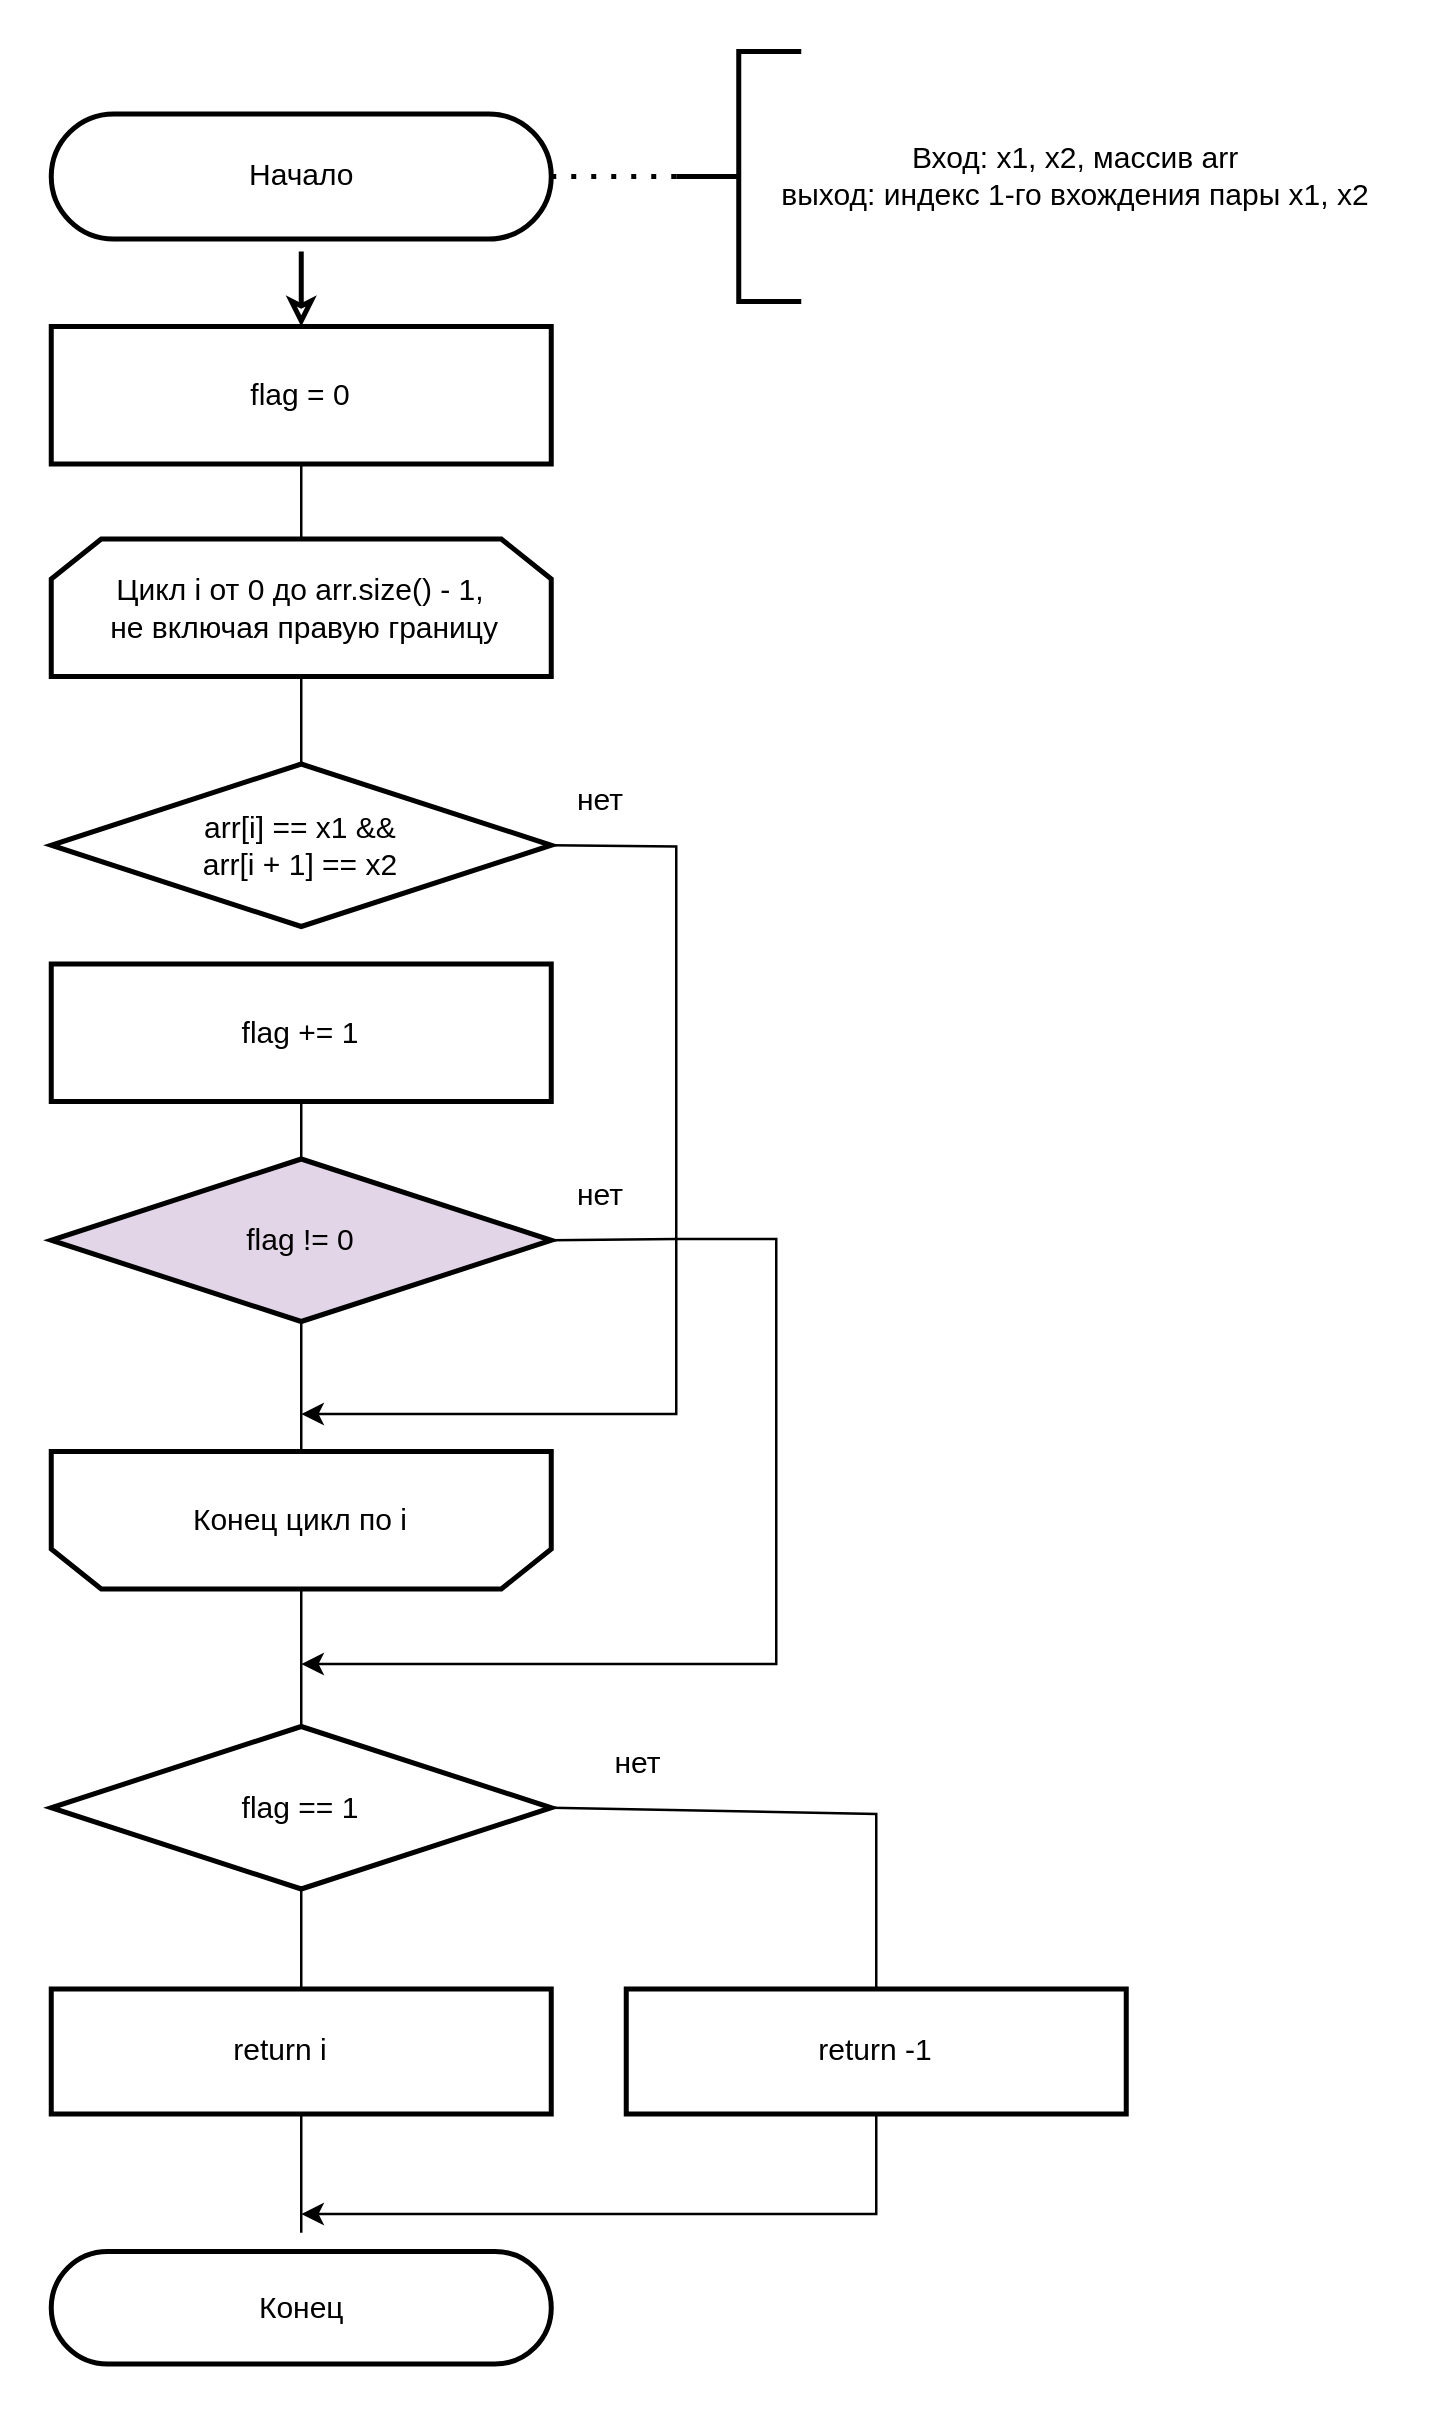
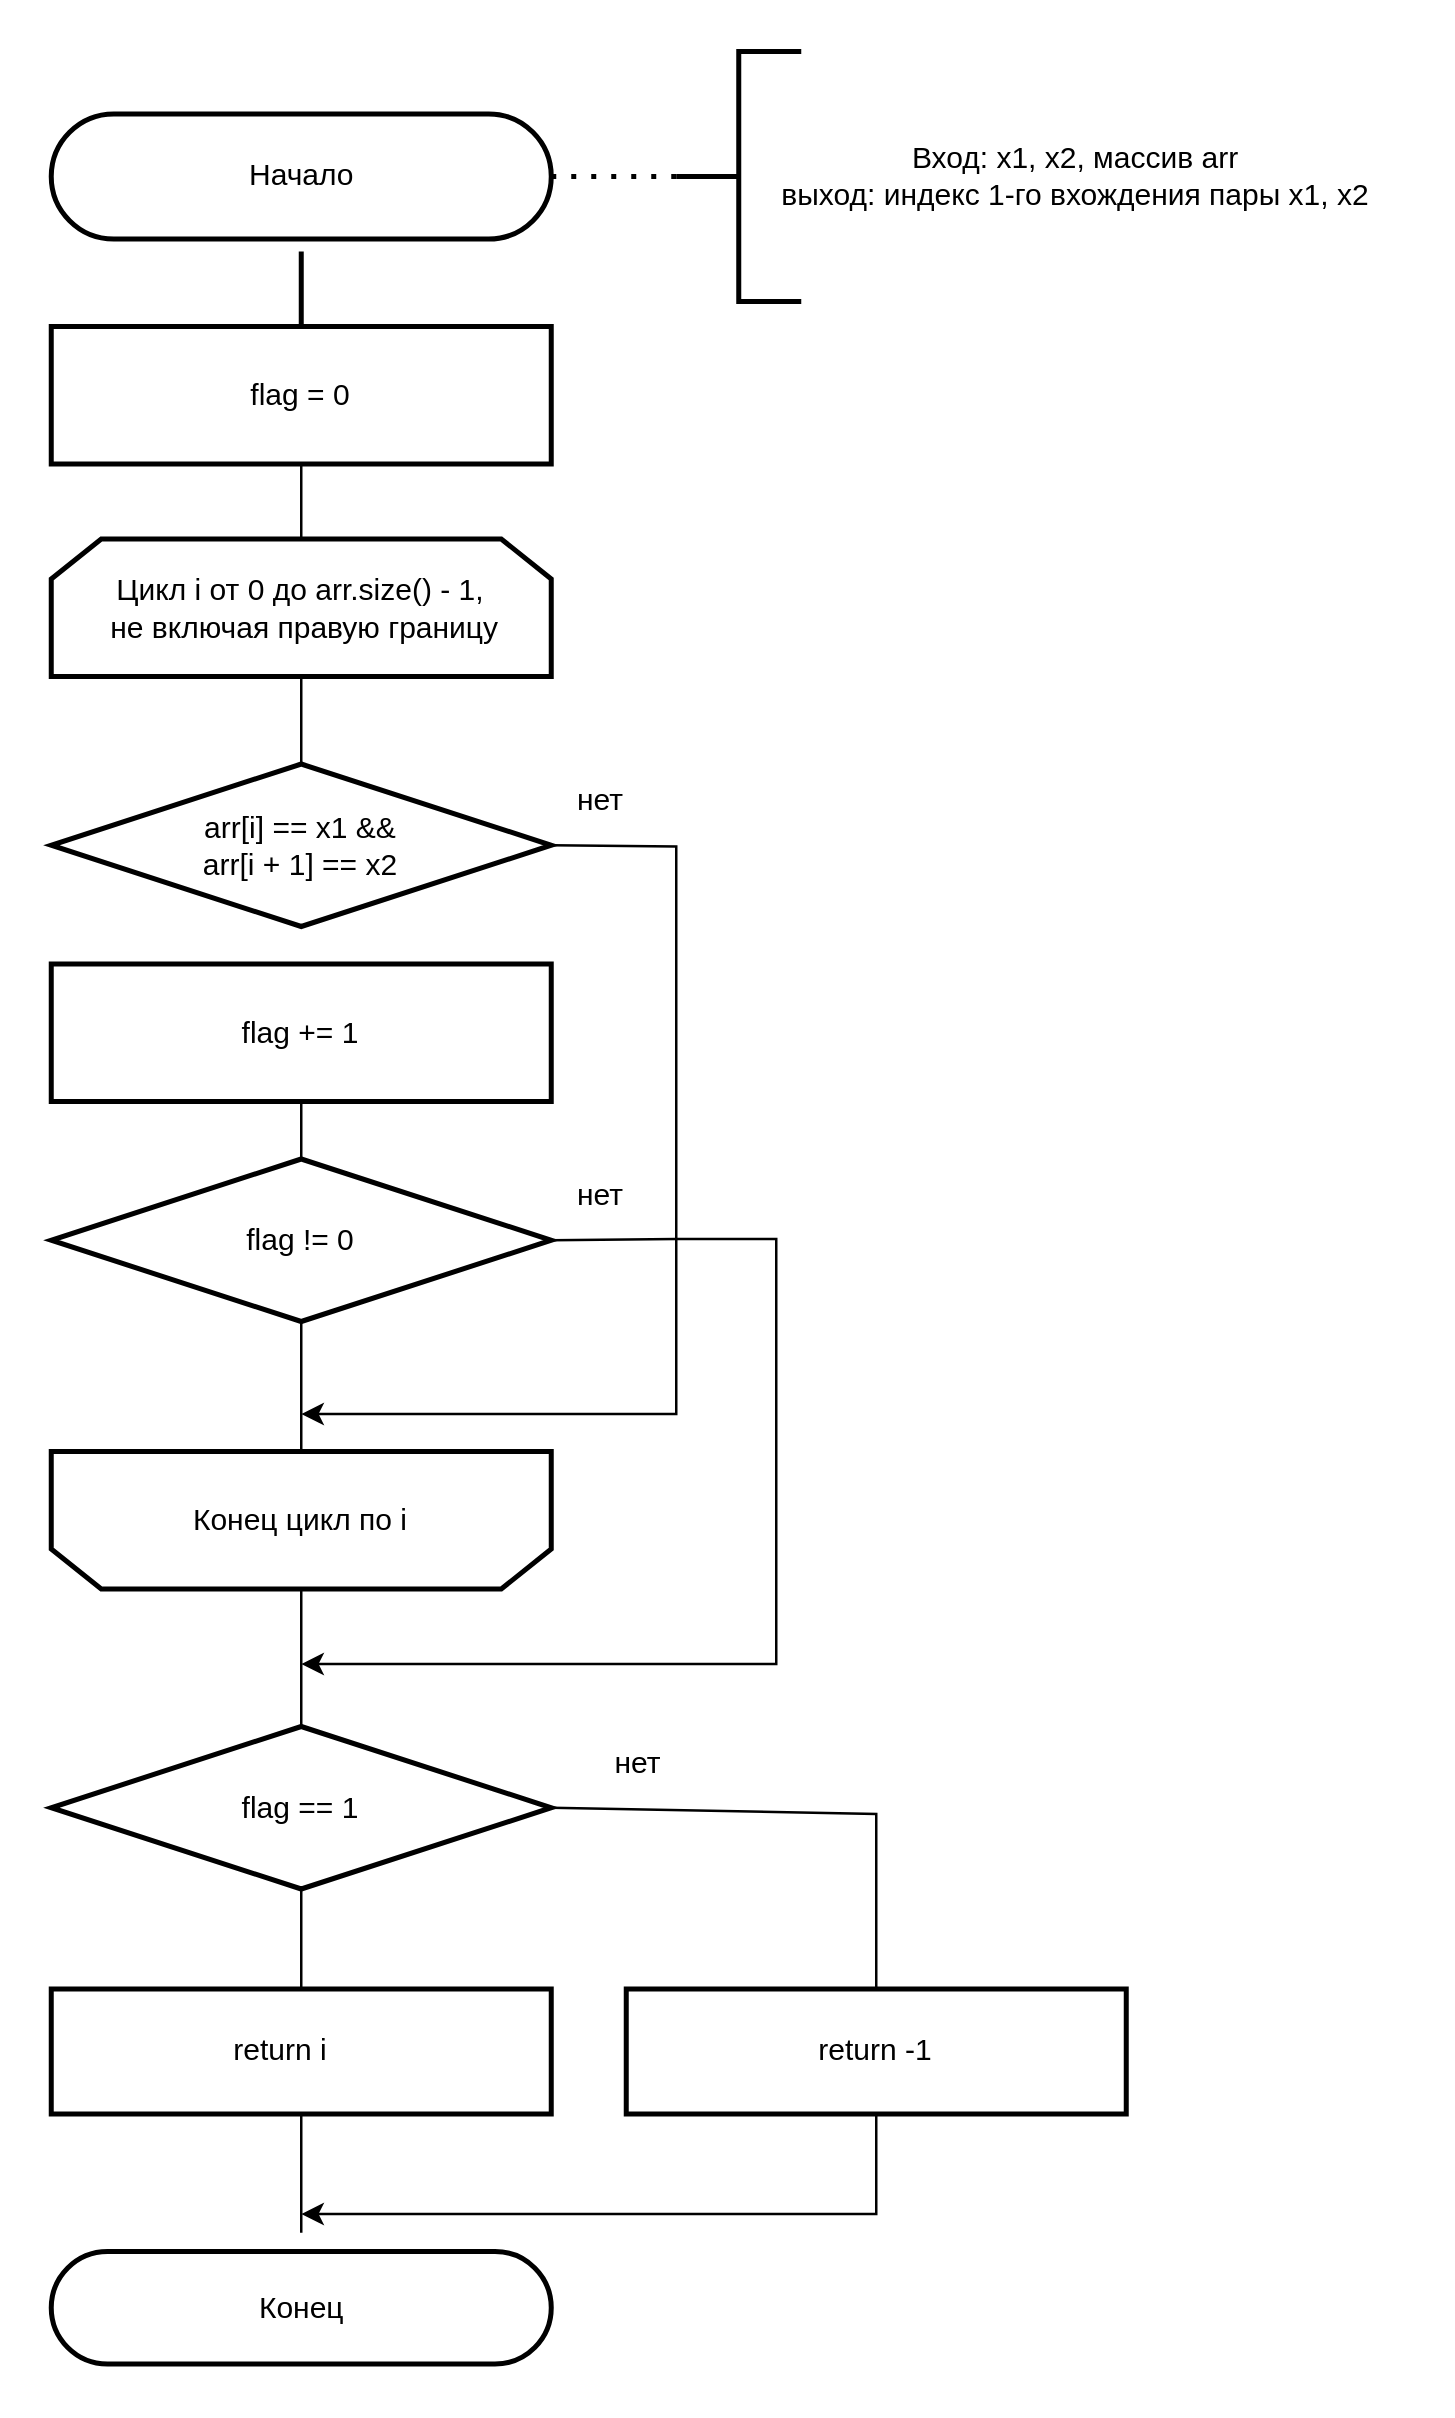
edge "Начало" -> "flag = 0": arrowhead classic -> none
node "flag != 0": fillcolor #e1d5e7 -> #ffffff
